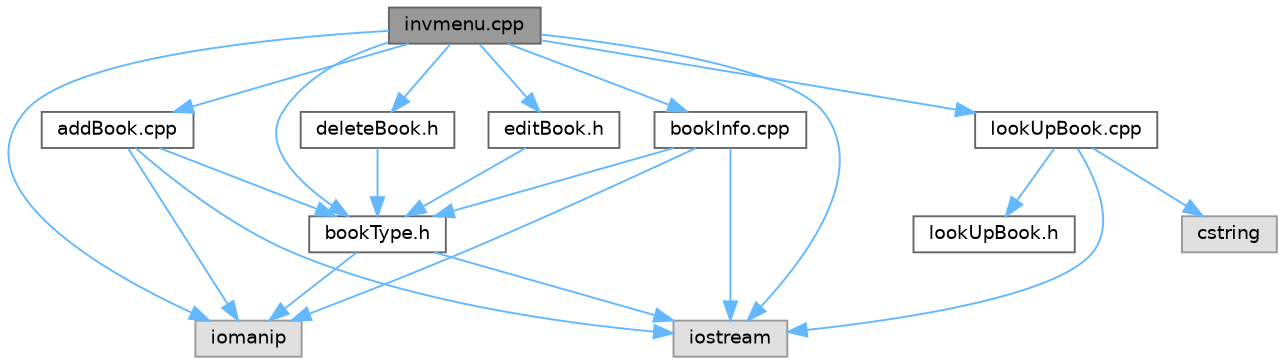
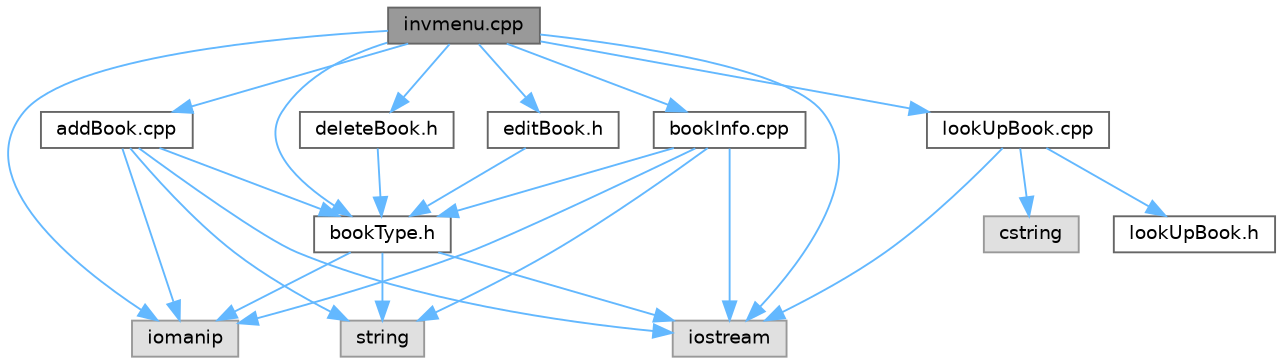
node "string": added
